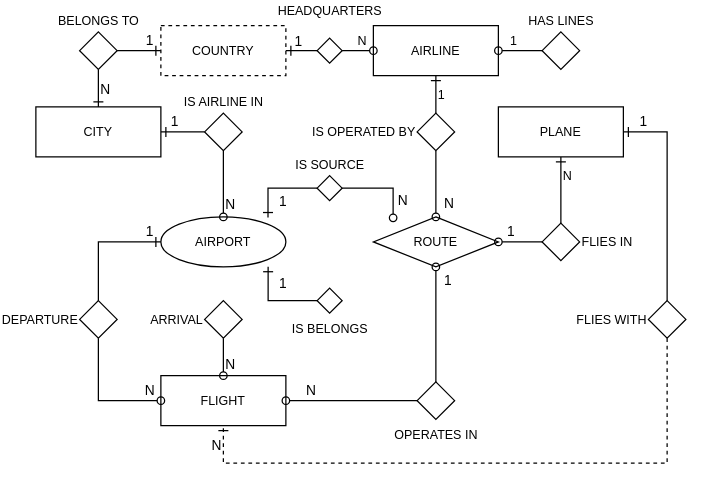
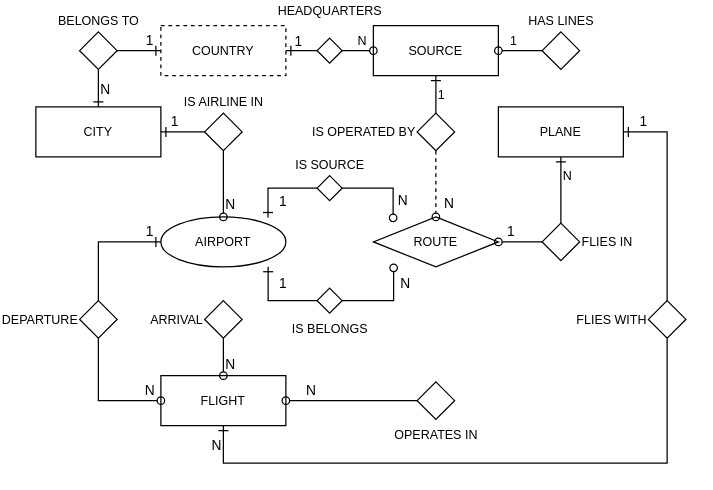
node "AIRLINE": label "AIRLINE" -> "SOURCE"
edge "IS OPERATED BY" -> "ROUTE": style solid -> dashed
edge "IS BELONGS" -> "ROUTE": added, label "N"
edge "OPERATES IN" -> "ROUTE": removed, label "1"
edge "FLIES WITH" -> "FLIGHT": style dashed -> solid
